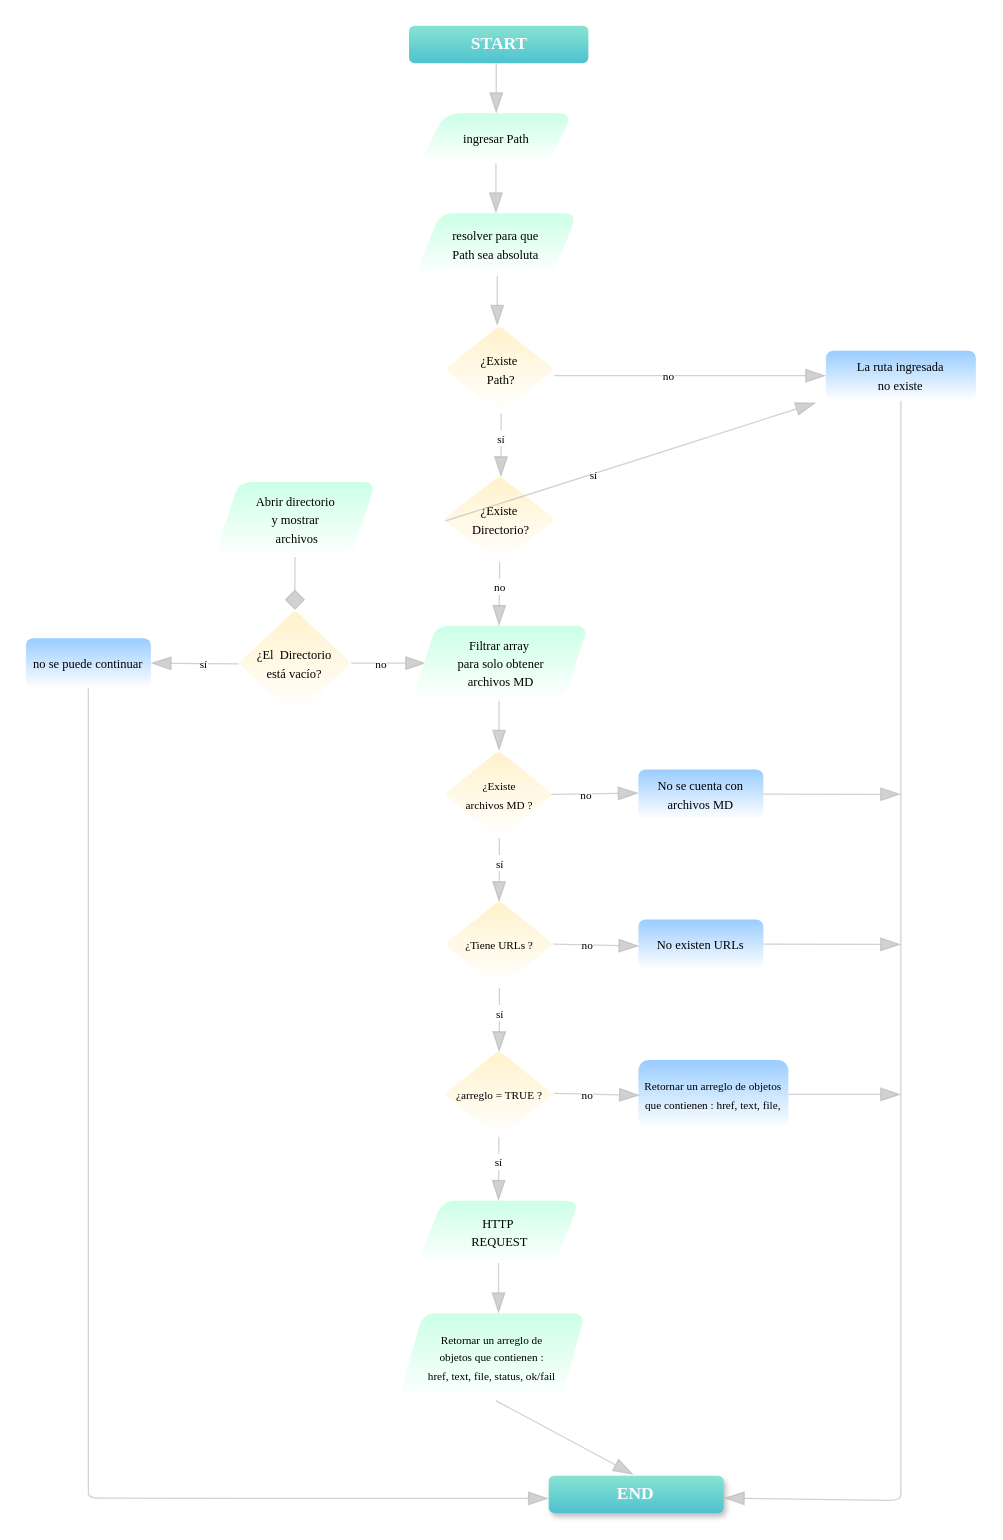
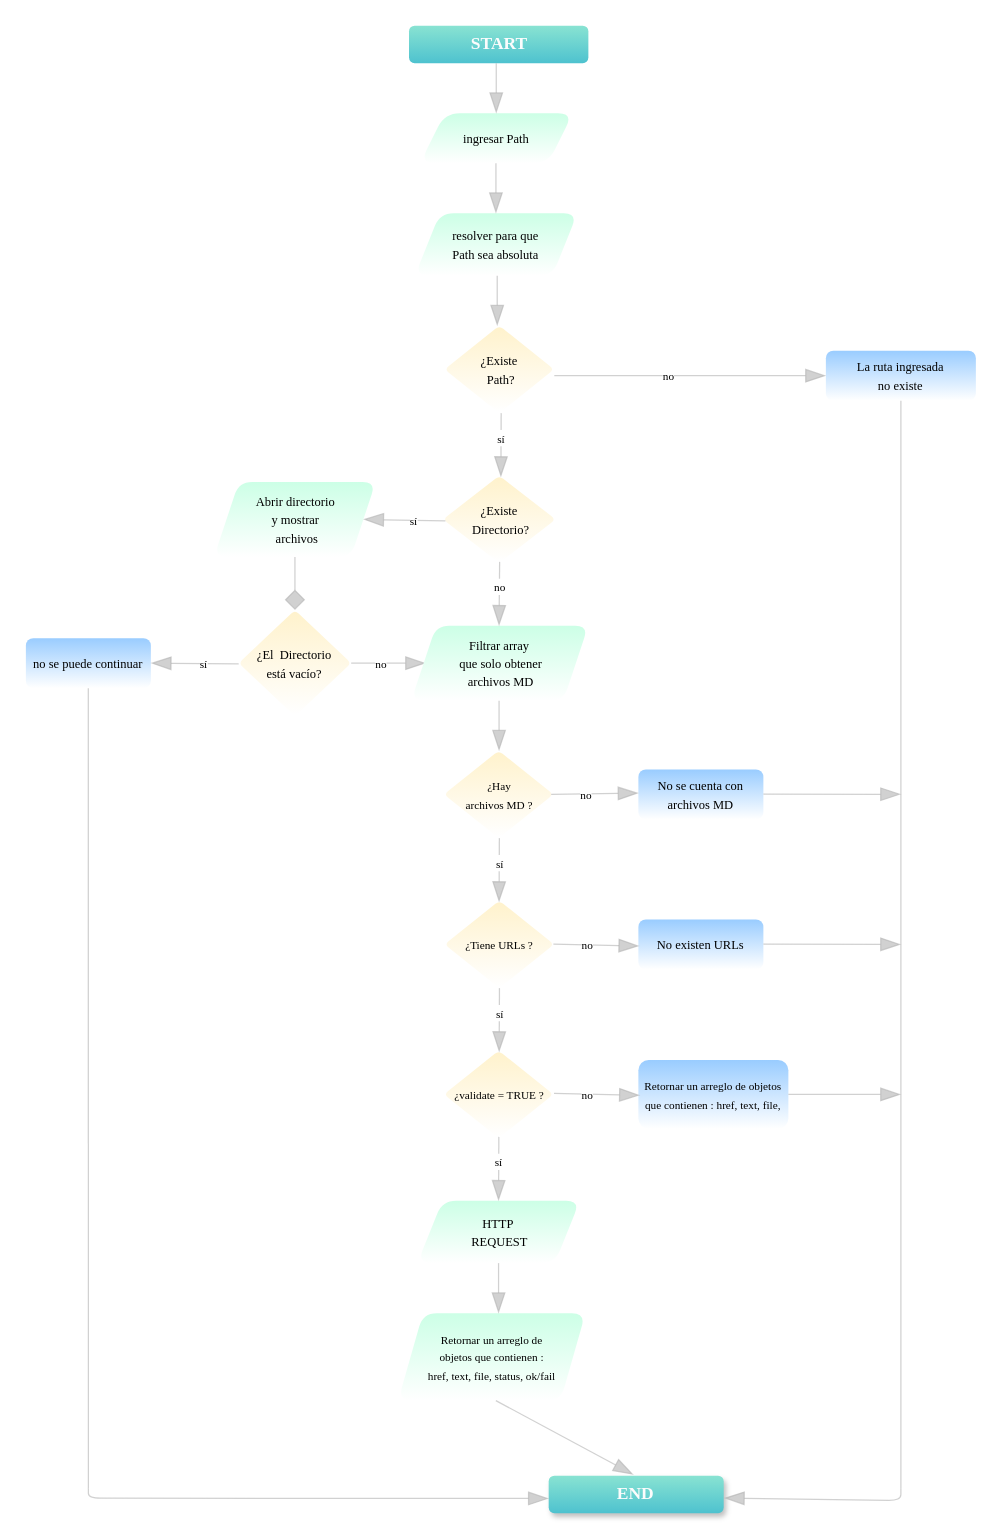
edge "¿Existe Directorio?" -> "La ruta ingresada no existe": now "¿Existe Directorio?" -> "Abrir directorio y mostrar archivos"
node "Filtrar array para solo obtener archivos MD": label "Filtrar array para solo obtener archivos MD" -> "Filtrar array que solo obtener archivos MD"
node "¿Existe archivos MD ?": label "¿Existe archivos MD ?" -> "¿Hay archivos MD ?"
node "¿arreglo = TRUE ?": label "¿arreglo = TRUE ?" -> "¿validate = TRUE ?"
